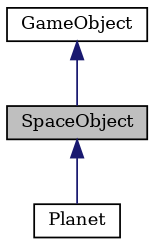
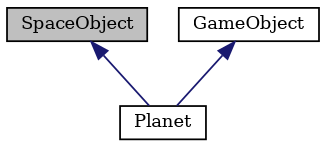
edge "SpaceObject" -> "GameObject": now "Planet" -> "GameObject"
